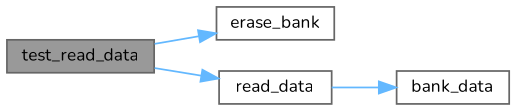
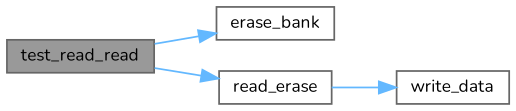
node "test_read_data": label "test_read_data" -> "test_read_read"
node "read_data": label "read_data" -> "read_erase"
node "bank_data": label "bank_data" -> "write_data"
